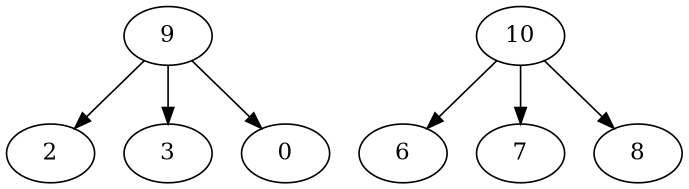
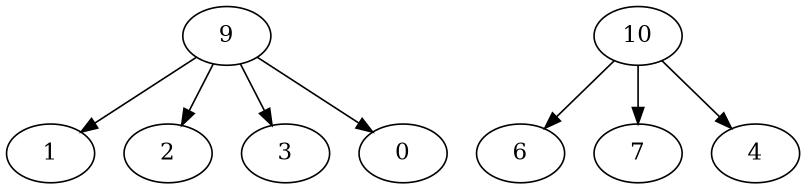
node "1": added
node "8": label "8" -> "4"
